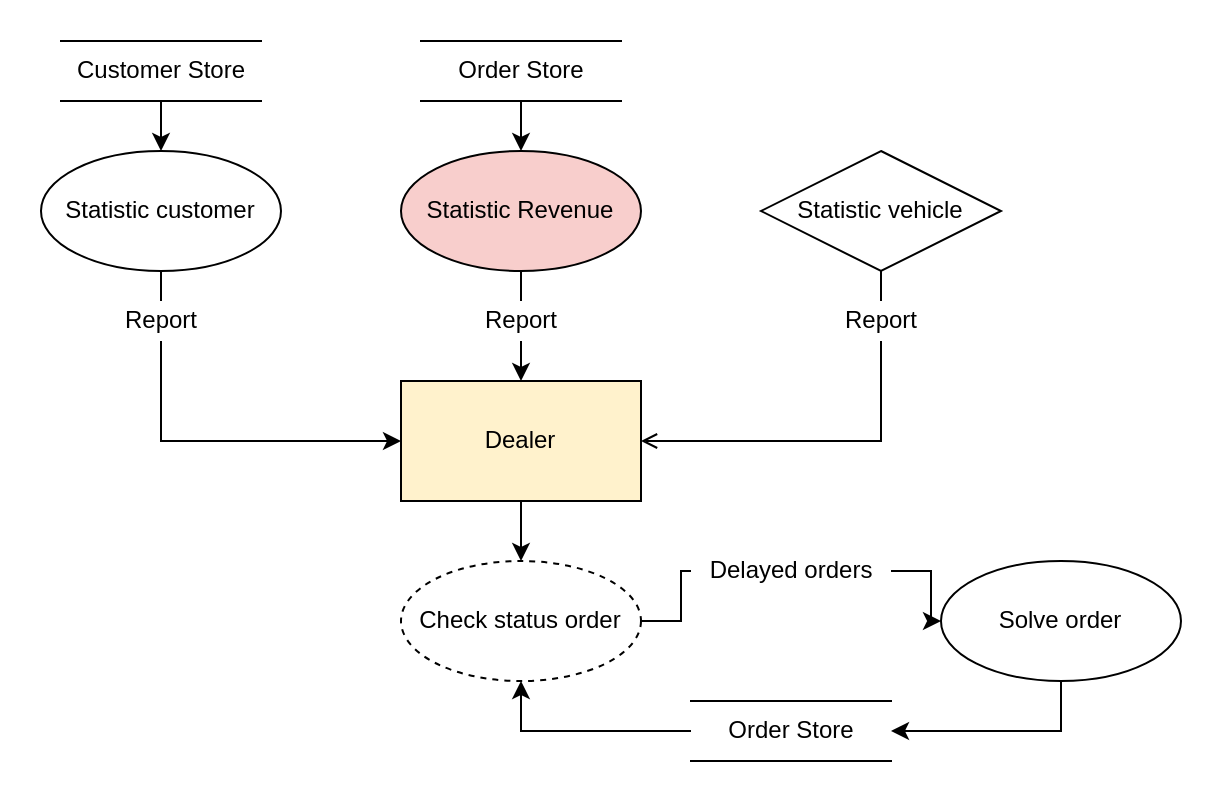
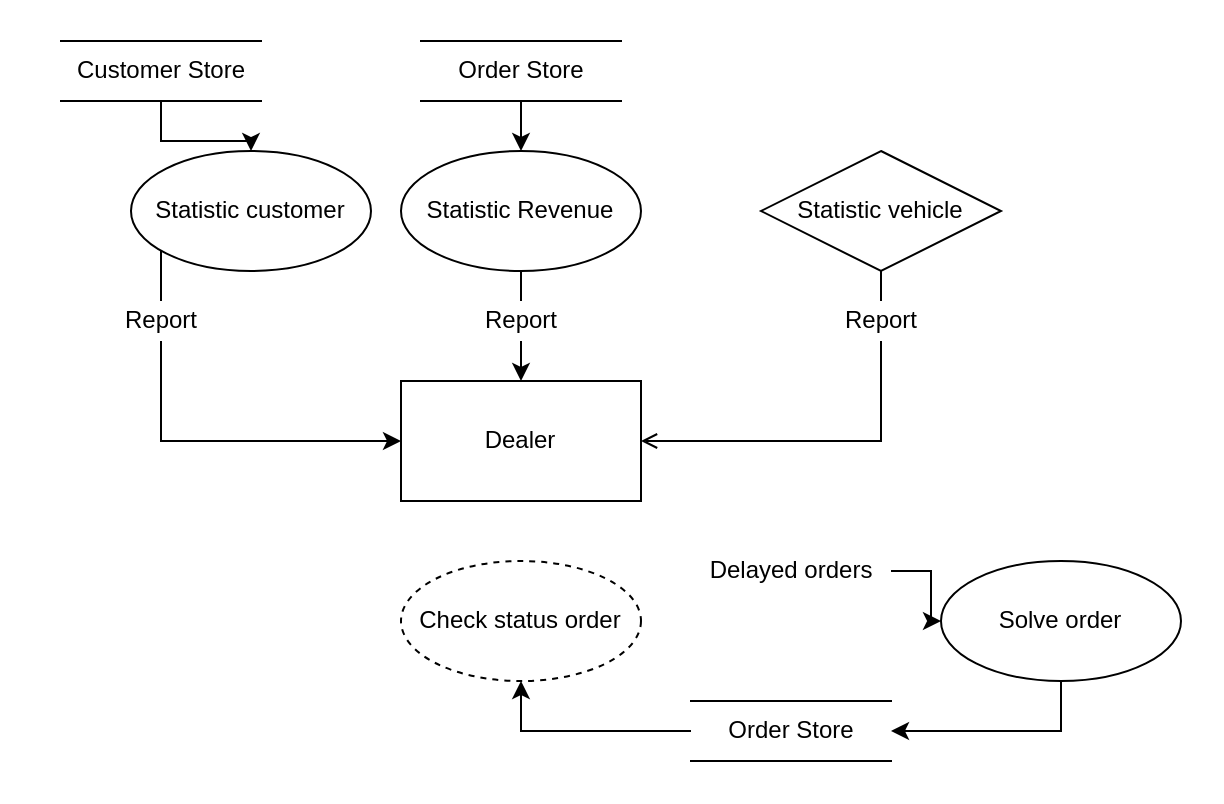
node "Statistic customer": moved (161, 211) -> (251, 211)
node "Statistic Revenue": fillcolor #f8cecc -> #ffffff
node "Dealer": fillcolor #fff2cc -> #ffffff
edge "Dealer" -> "Check status order": removed
edge "Delayed orders" -- "Check status order": removed
